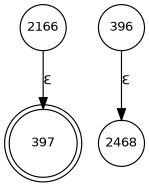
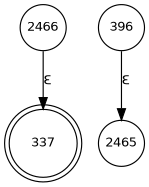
node "2166": label "2166" -> "2466"
node "397": label "397" -> "337"
node "2468": label "2468" -> "2465"
